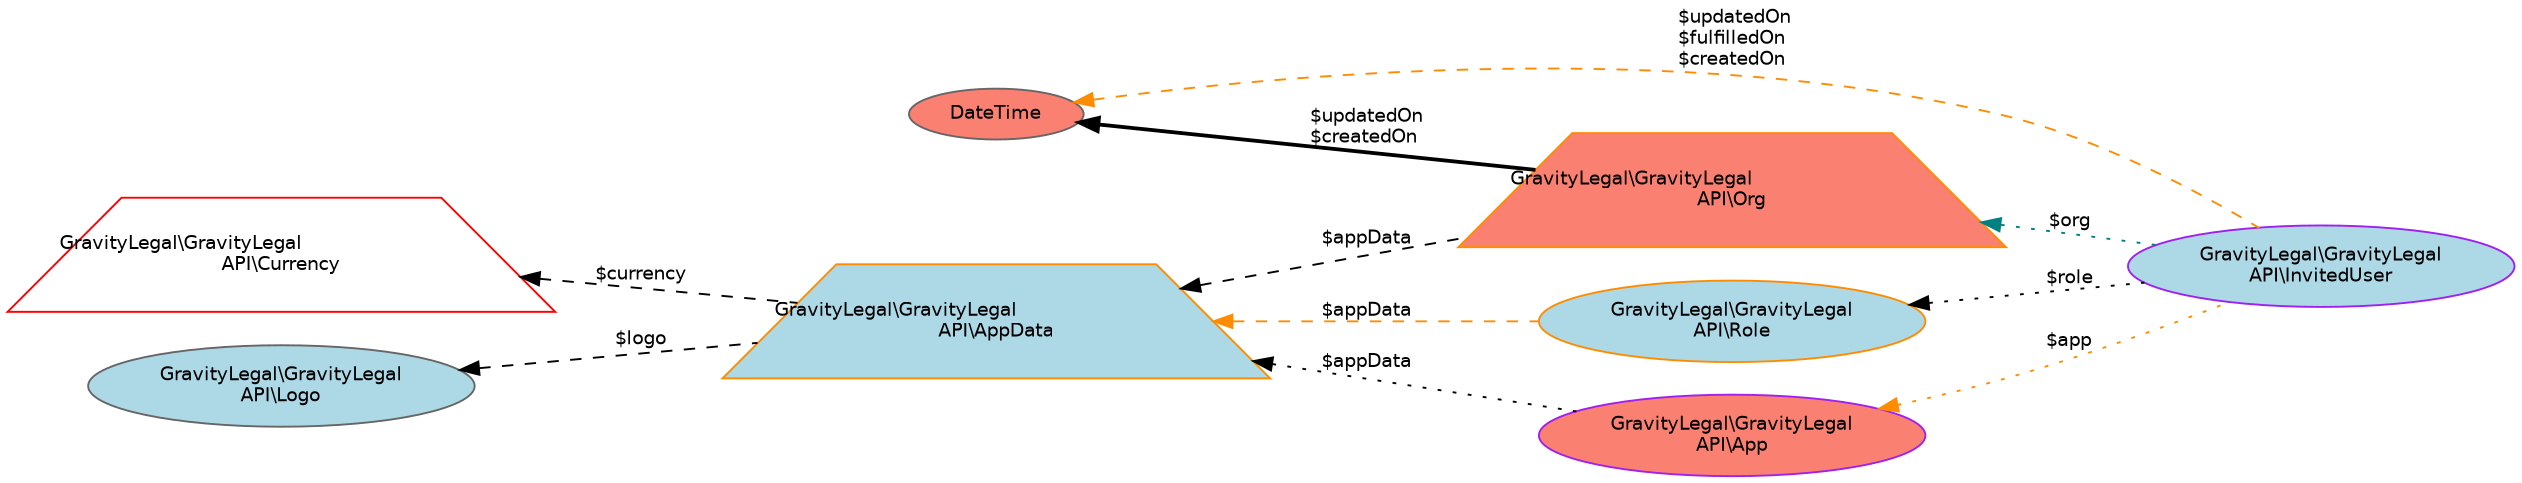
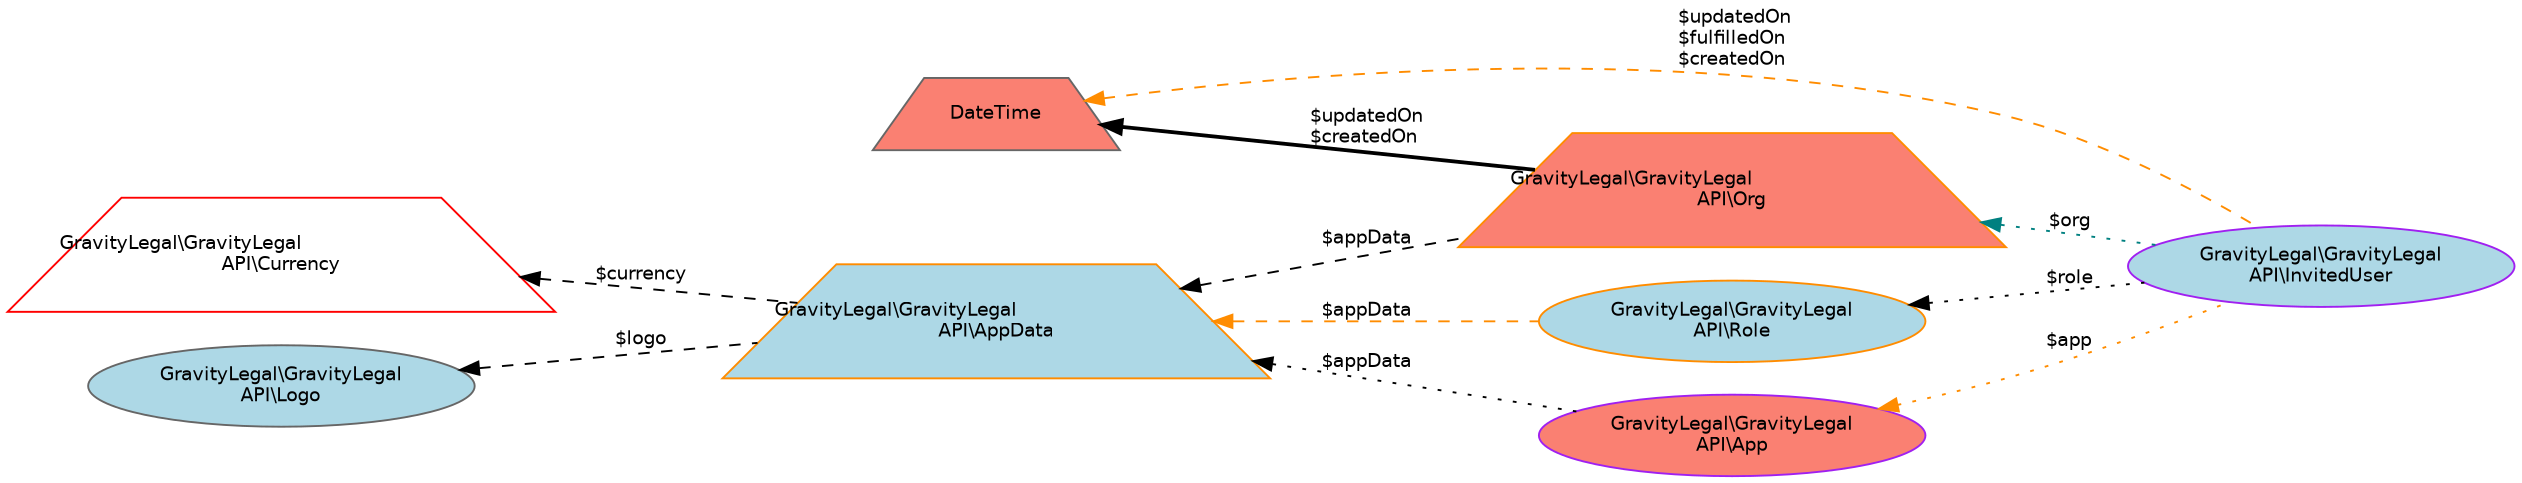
node "DateTime": shape ellipse -> trapezium
